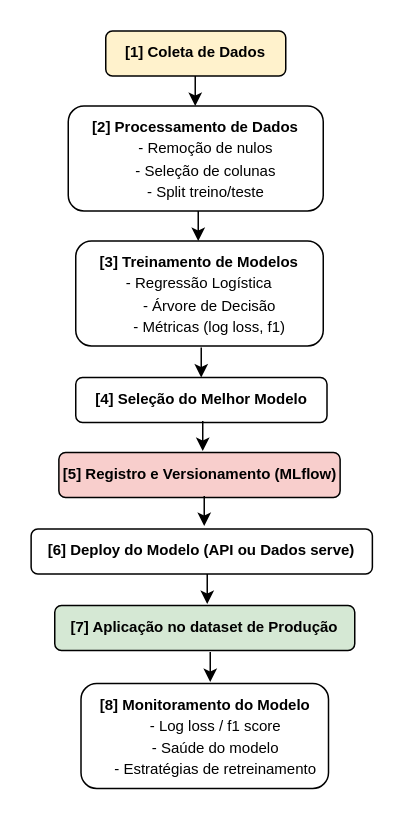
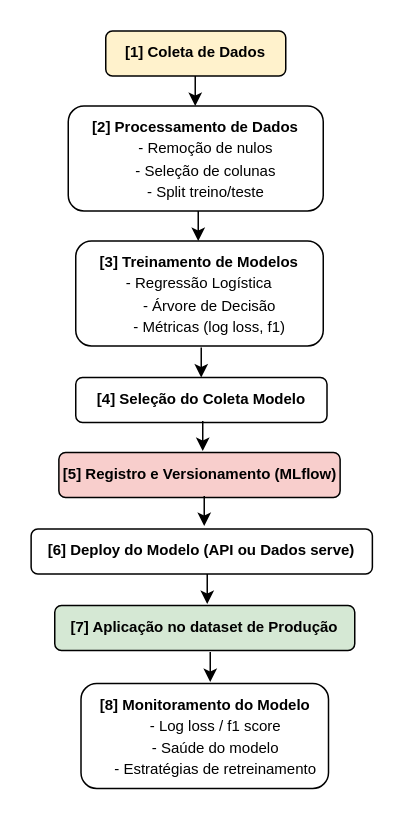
node "[4] Seleção do Melhor Modelo": label "[4] Seleção do Melhor Modelo" -> "[4] Seleção do Coleta Modelo"
